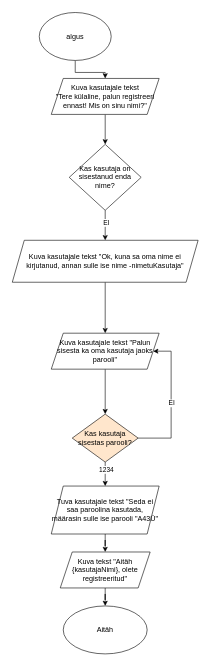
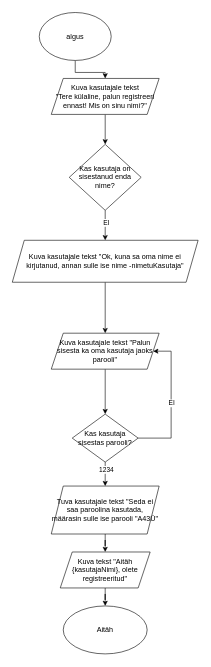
node "Kas kasutaja sisestas parooli?": fillcolor #ffe6cc -> #ffffff
